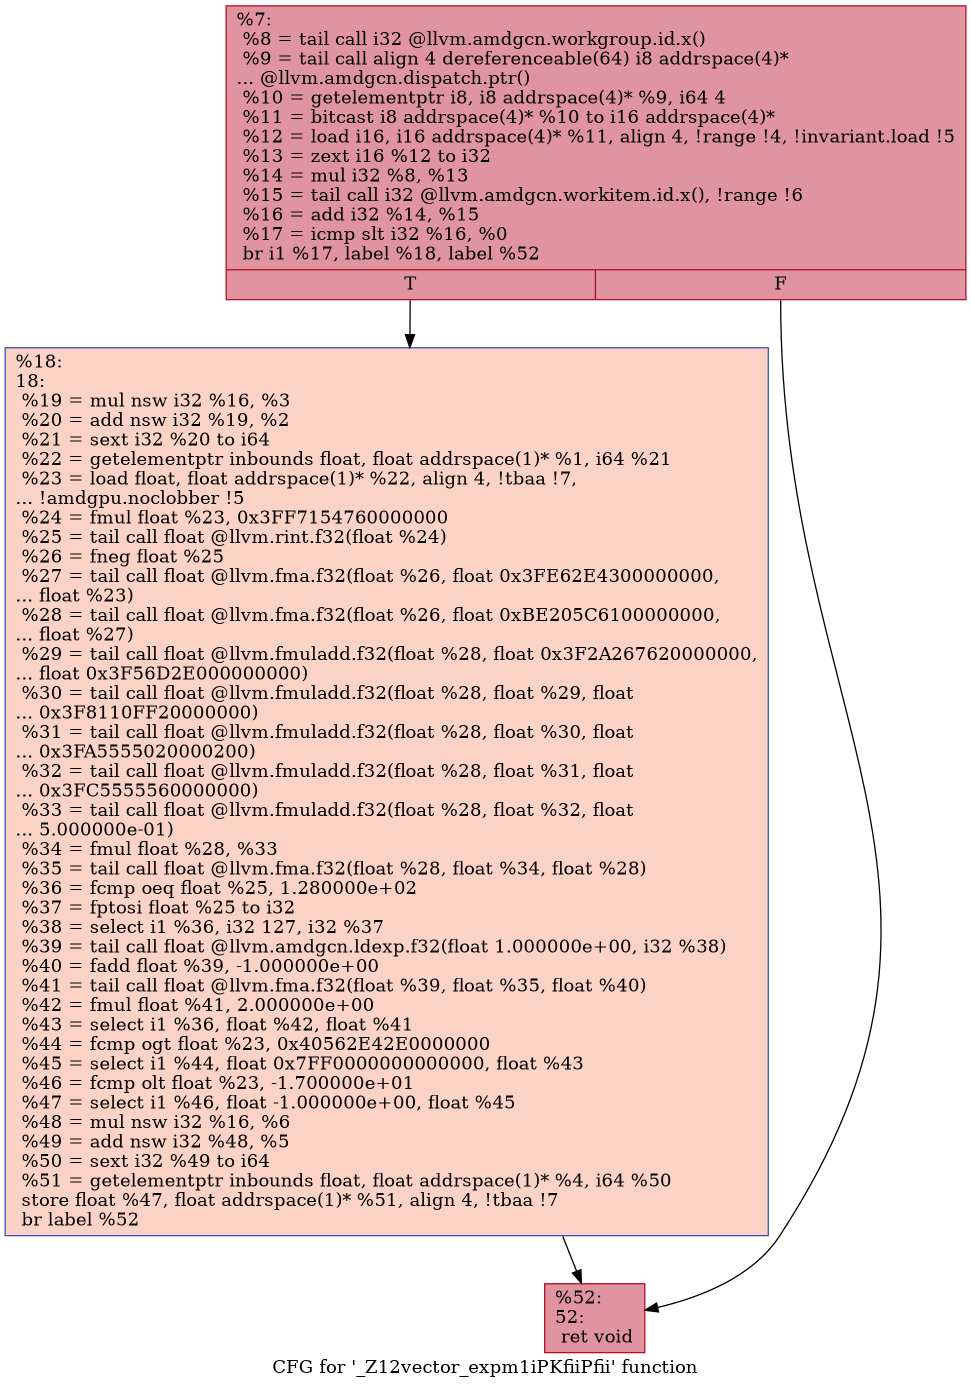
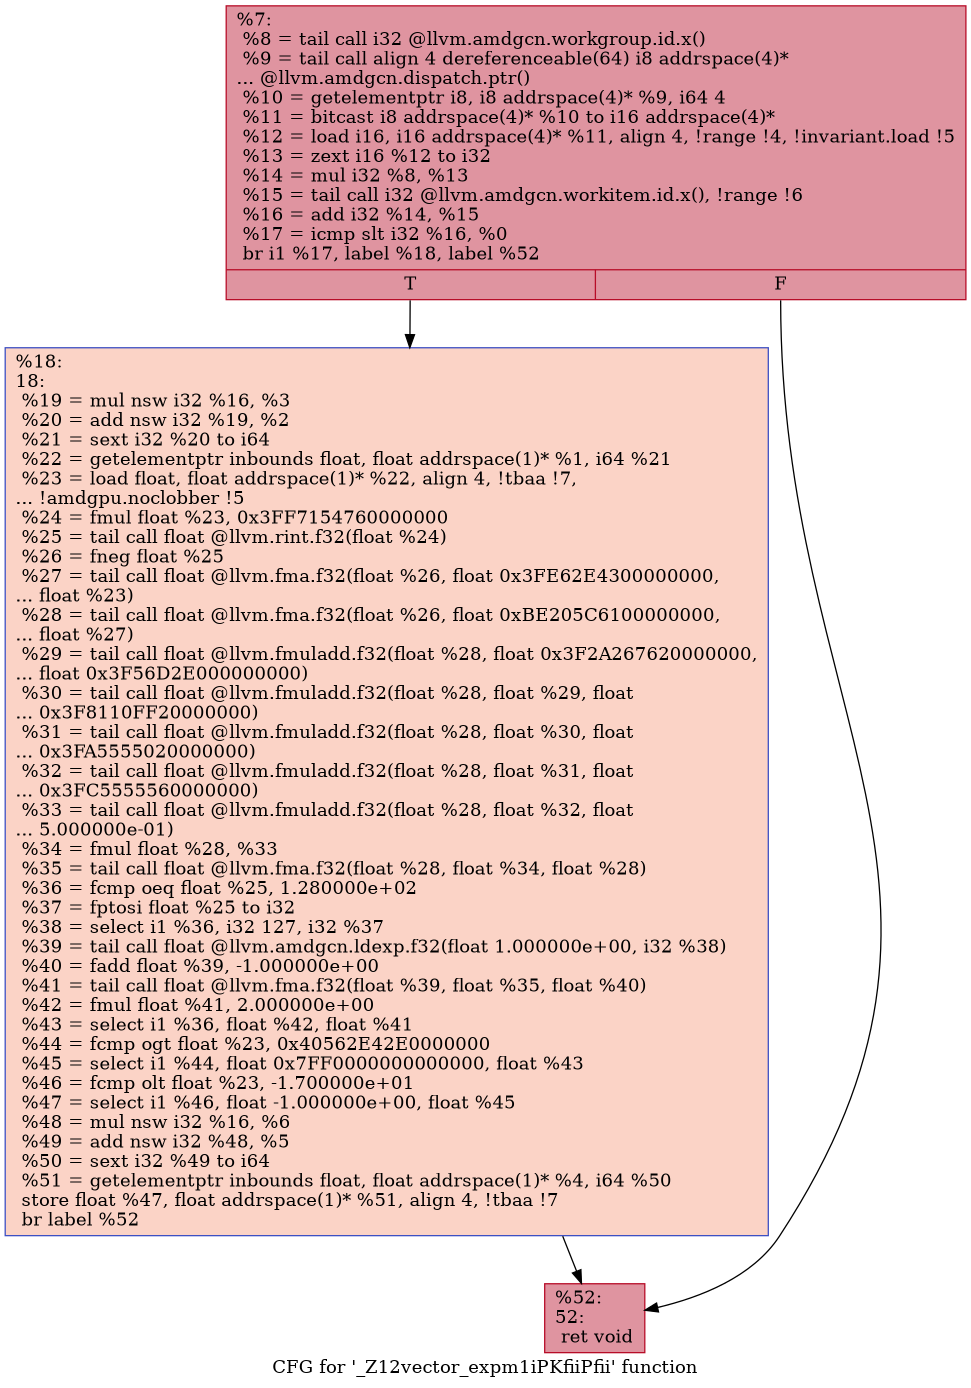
node "%18:": text "... 0x3FA5555020000200)" -> "... 0x3FA5555020000000)"
